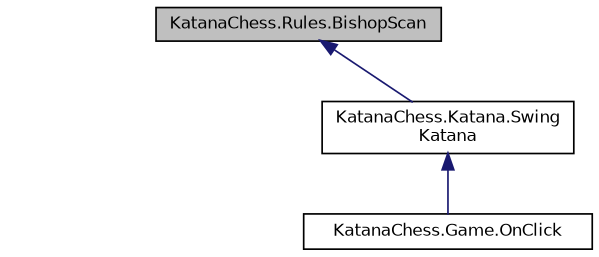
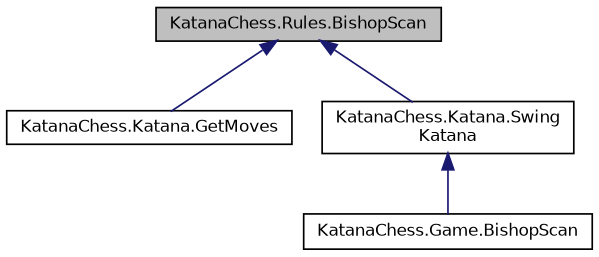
node "KatanaChess.Katana.GetMoves": added
node "KatanaChess.Game.OnClick": label "KatanaChess.Game.OnClick" -> "KatanaChess.Game.BishopScan"
